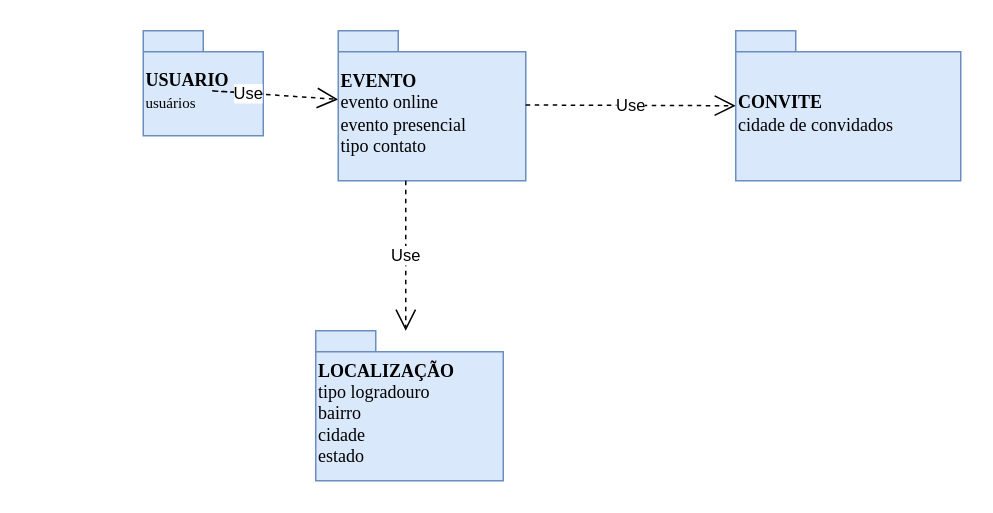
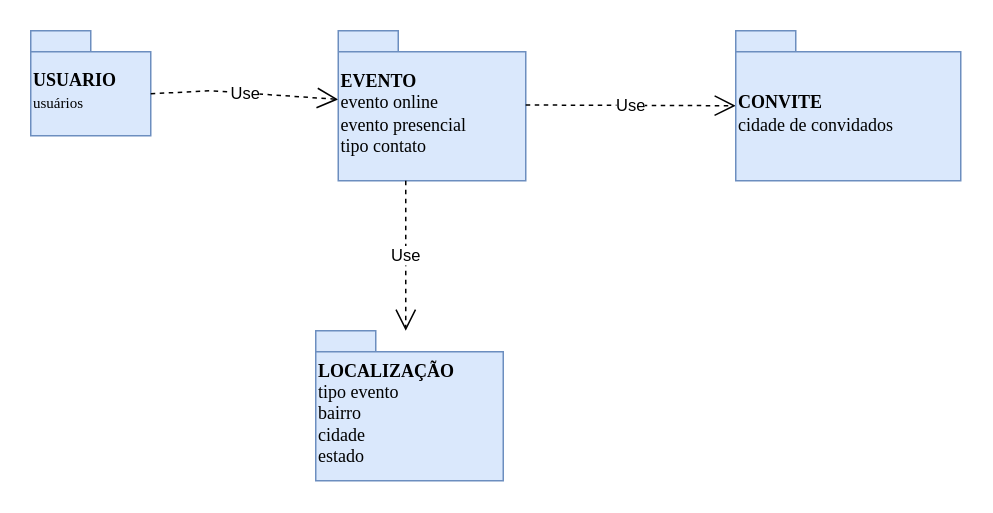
node "USUARIO usuários": moved (203, 83) -> (91, 83)
node "LOCALIZAÇÃO tipo logradouro bairro cidade estado": label "LOCALIZAÇÃO tipo logradouro bairro cidade estado" -> "LOCALIZAÇÃO tipo evento bairro cidade estado"
